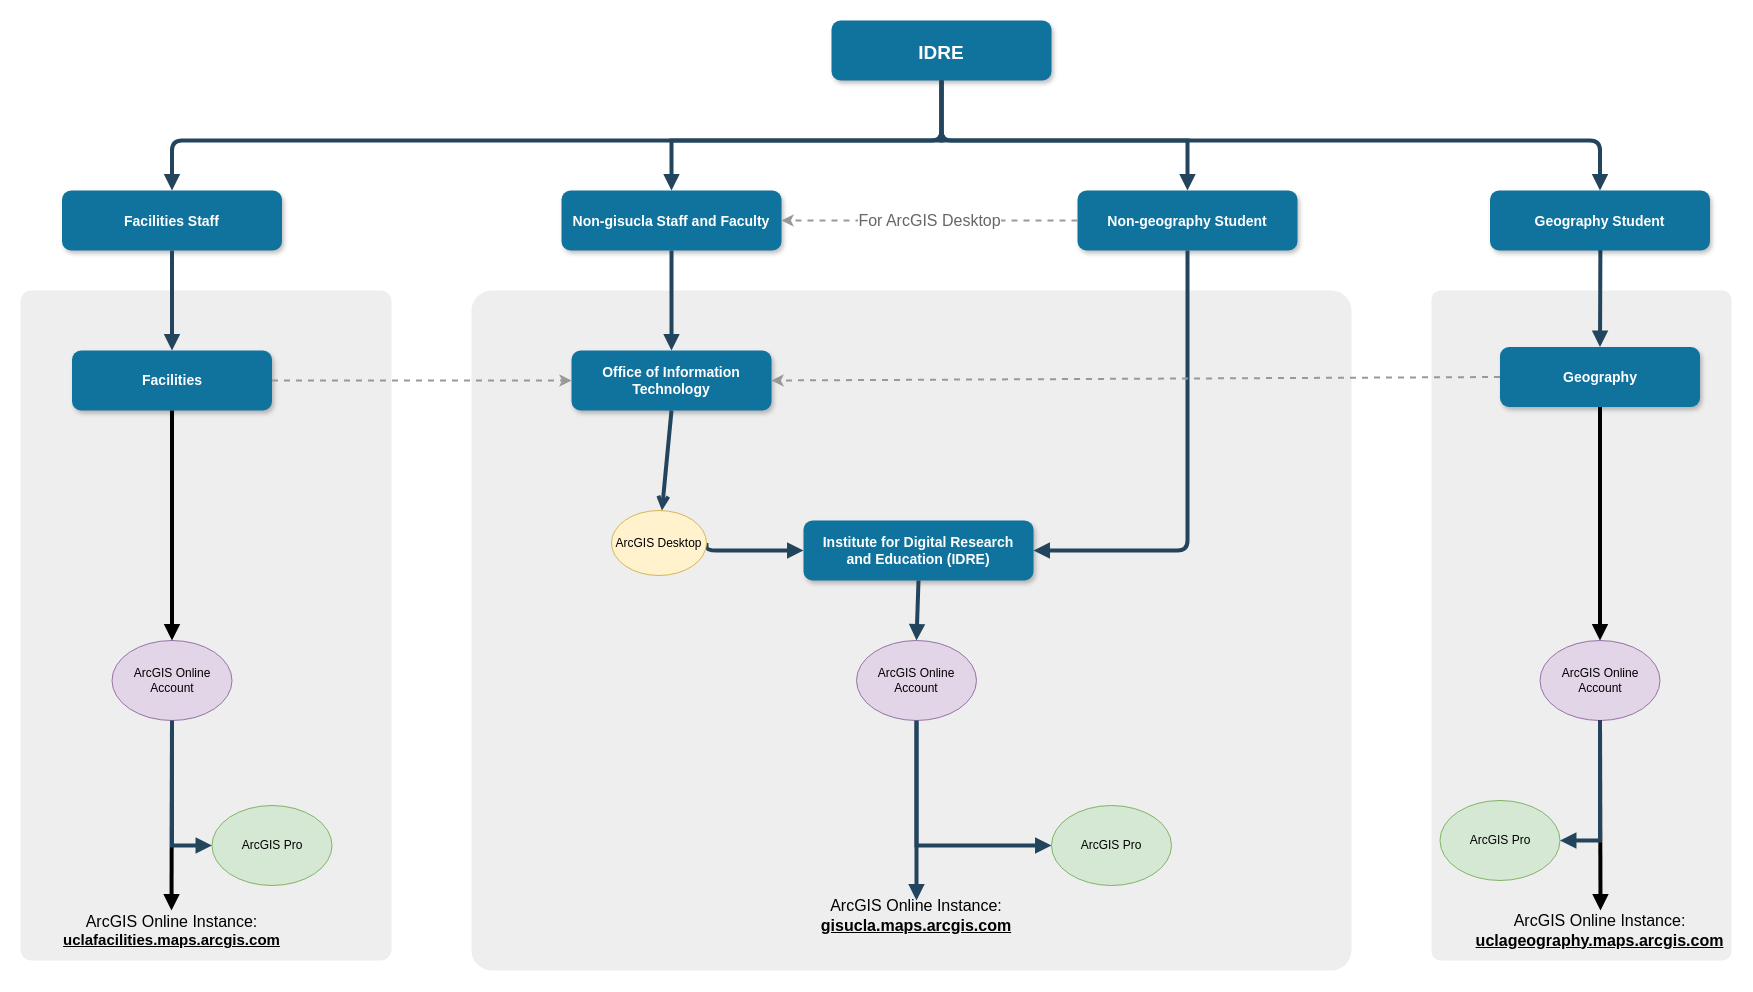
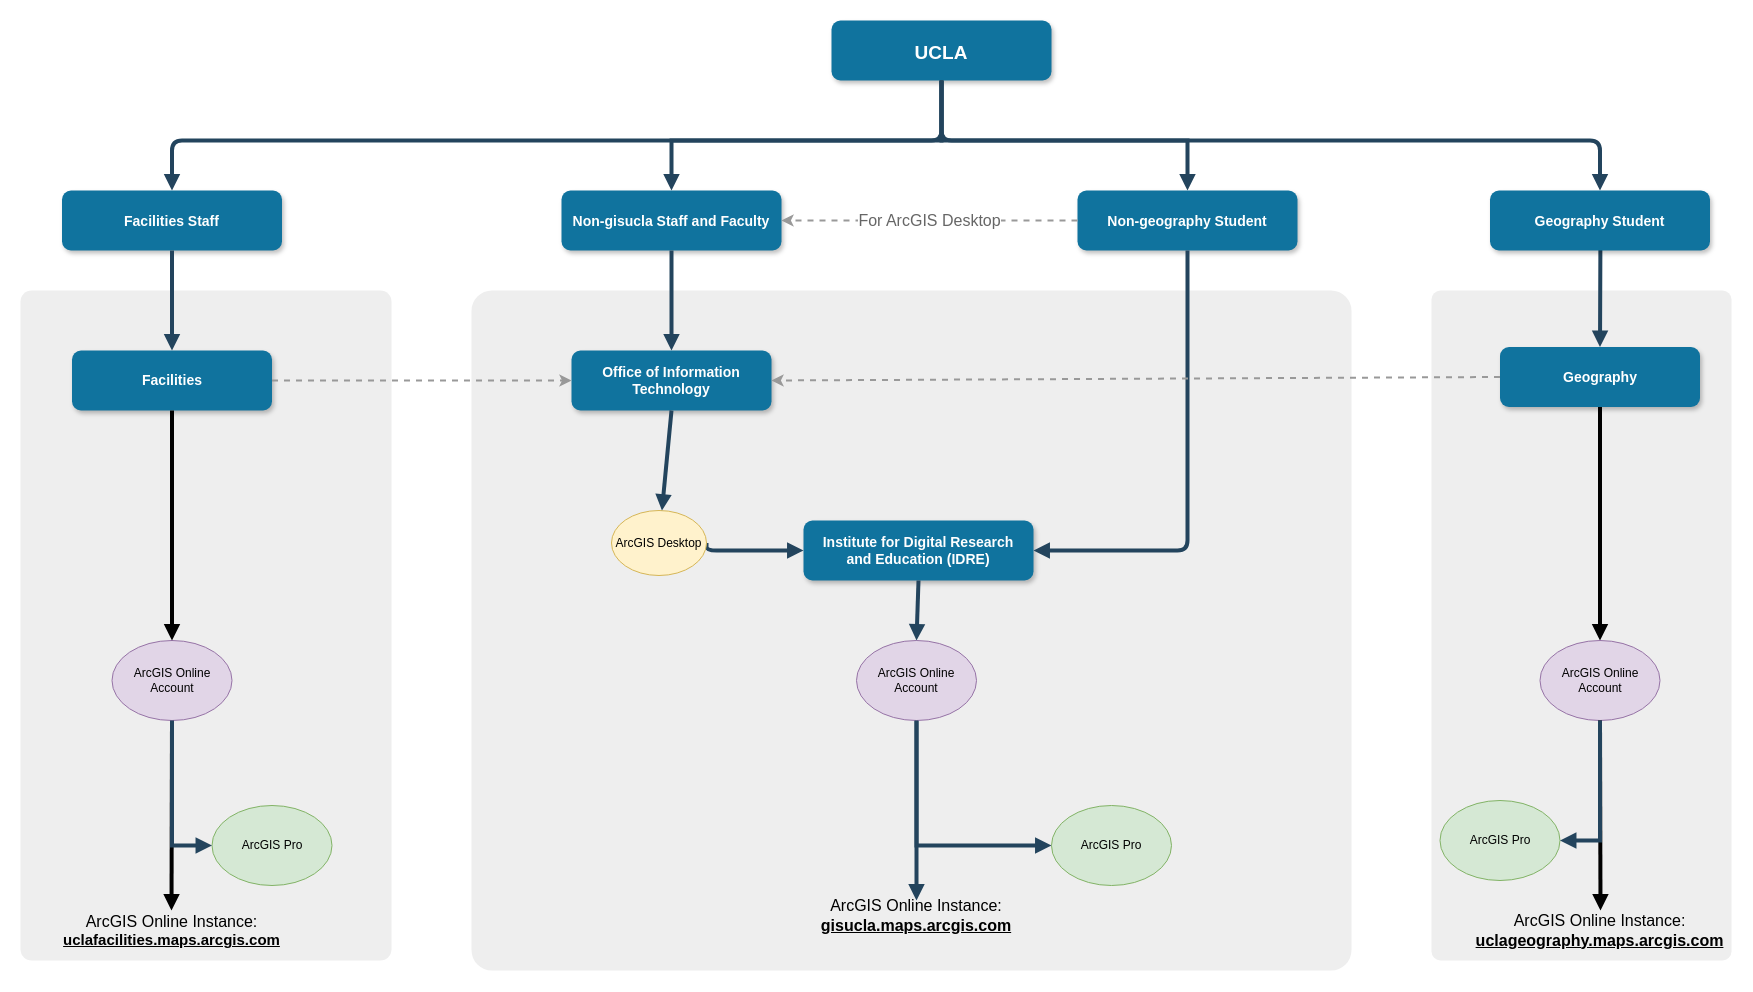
node "IDRE": label "IDRE" -> "UCLA"
edge "Office of Information Technology" -> "ArcGIS Desktop": arrowhead open -> block
